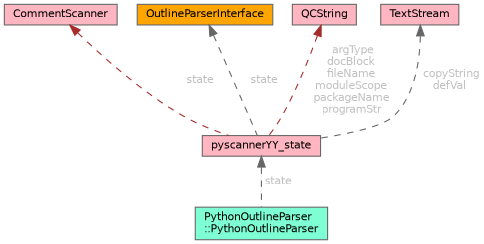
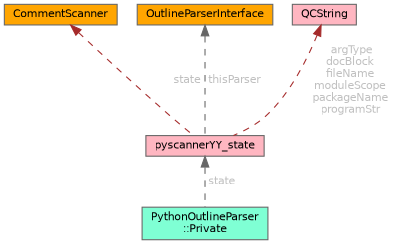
node "CommentScanner": fillcolor lightpink -> orange
node "TextStream": removed
edge "pyscannerYY_state" -> "OutlineParserInterface": label " state" -> " thisParser"
node "PythonOutlineParser ::PythonOutlineParser": label "PythonOutlineParser ::PythonOutlineParser" -> "PythonOutlineParser ::Private"
